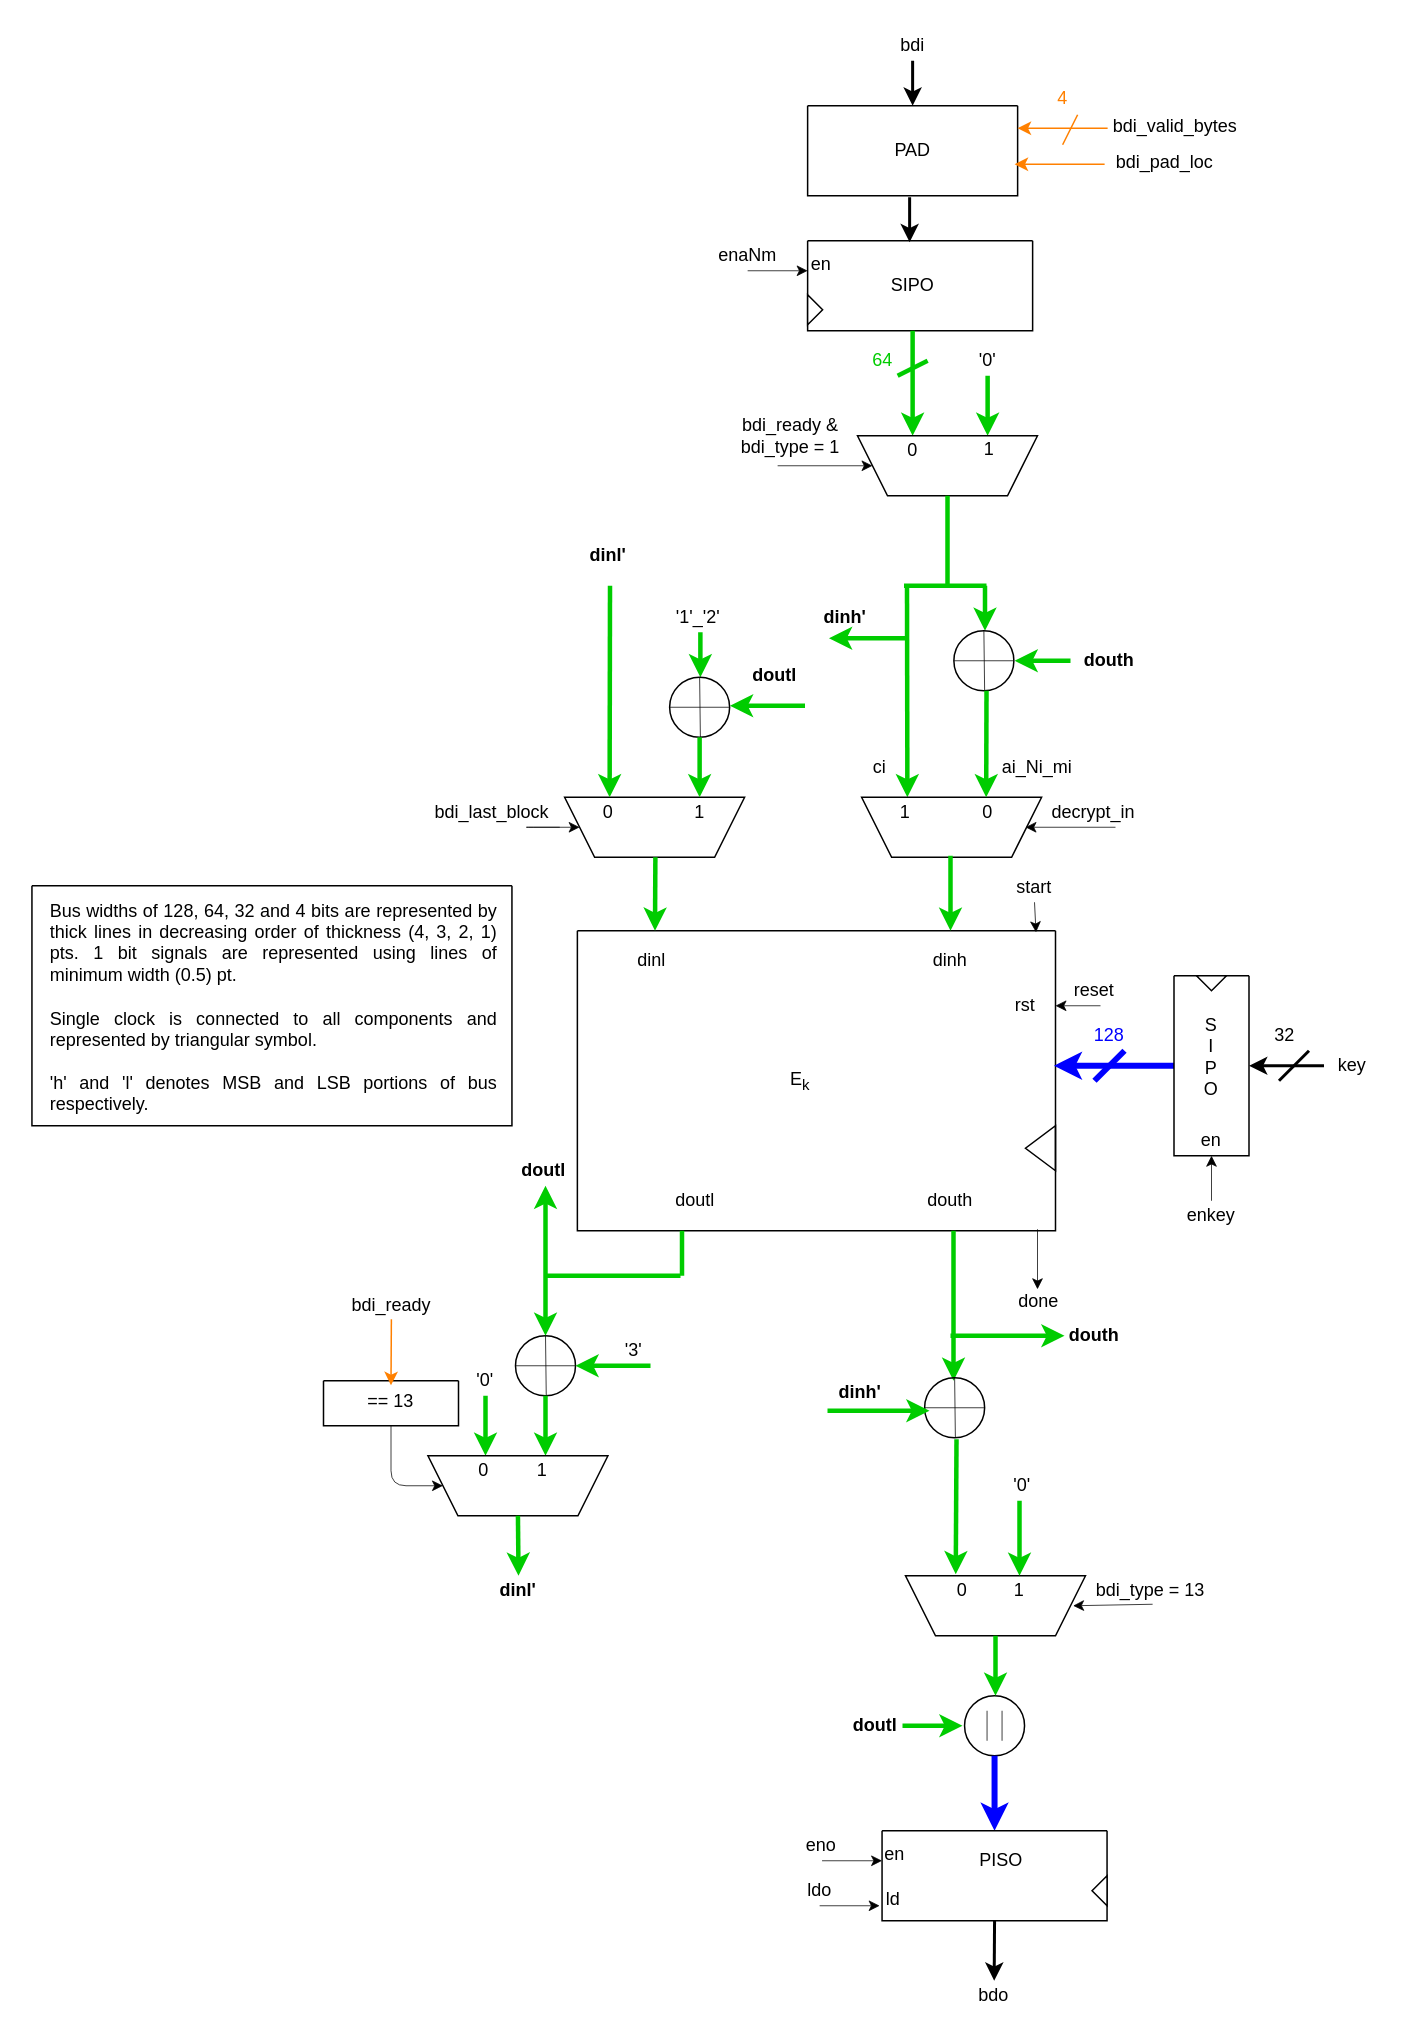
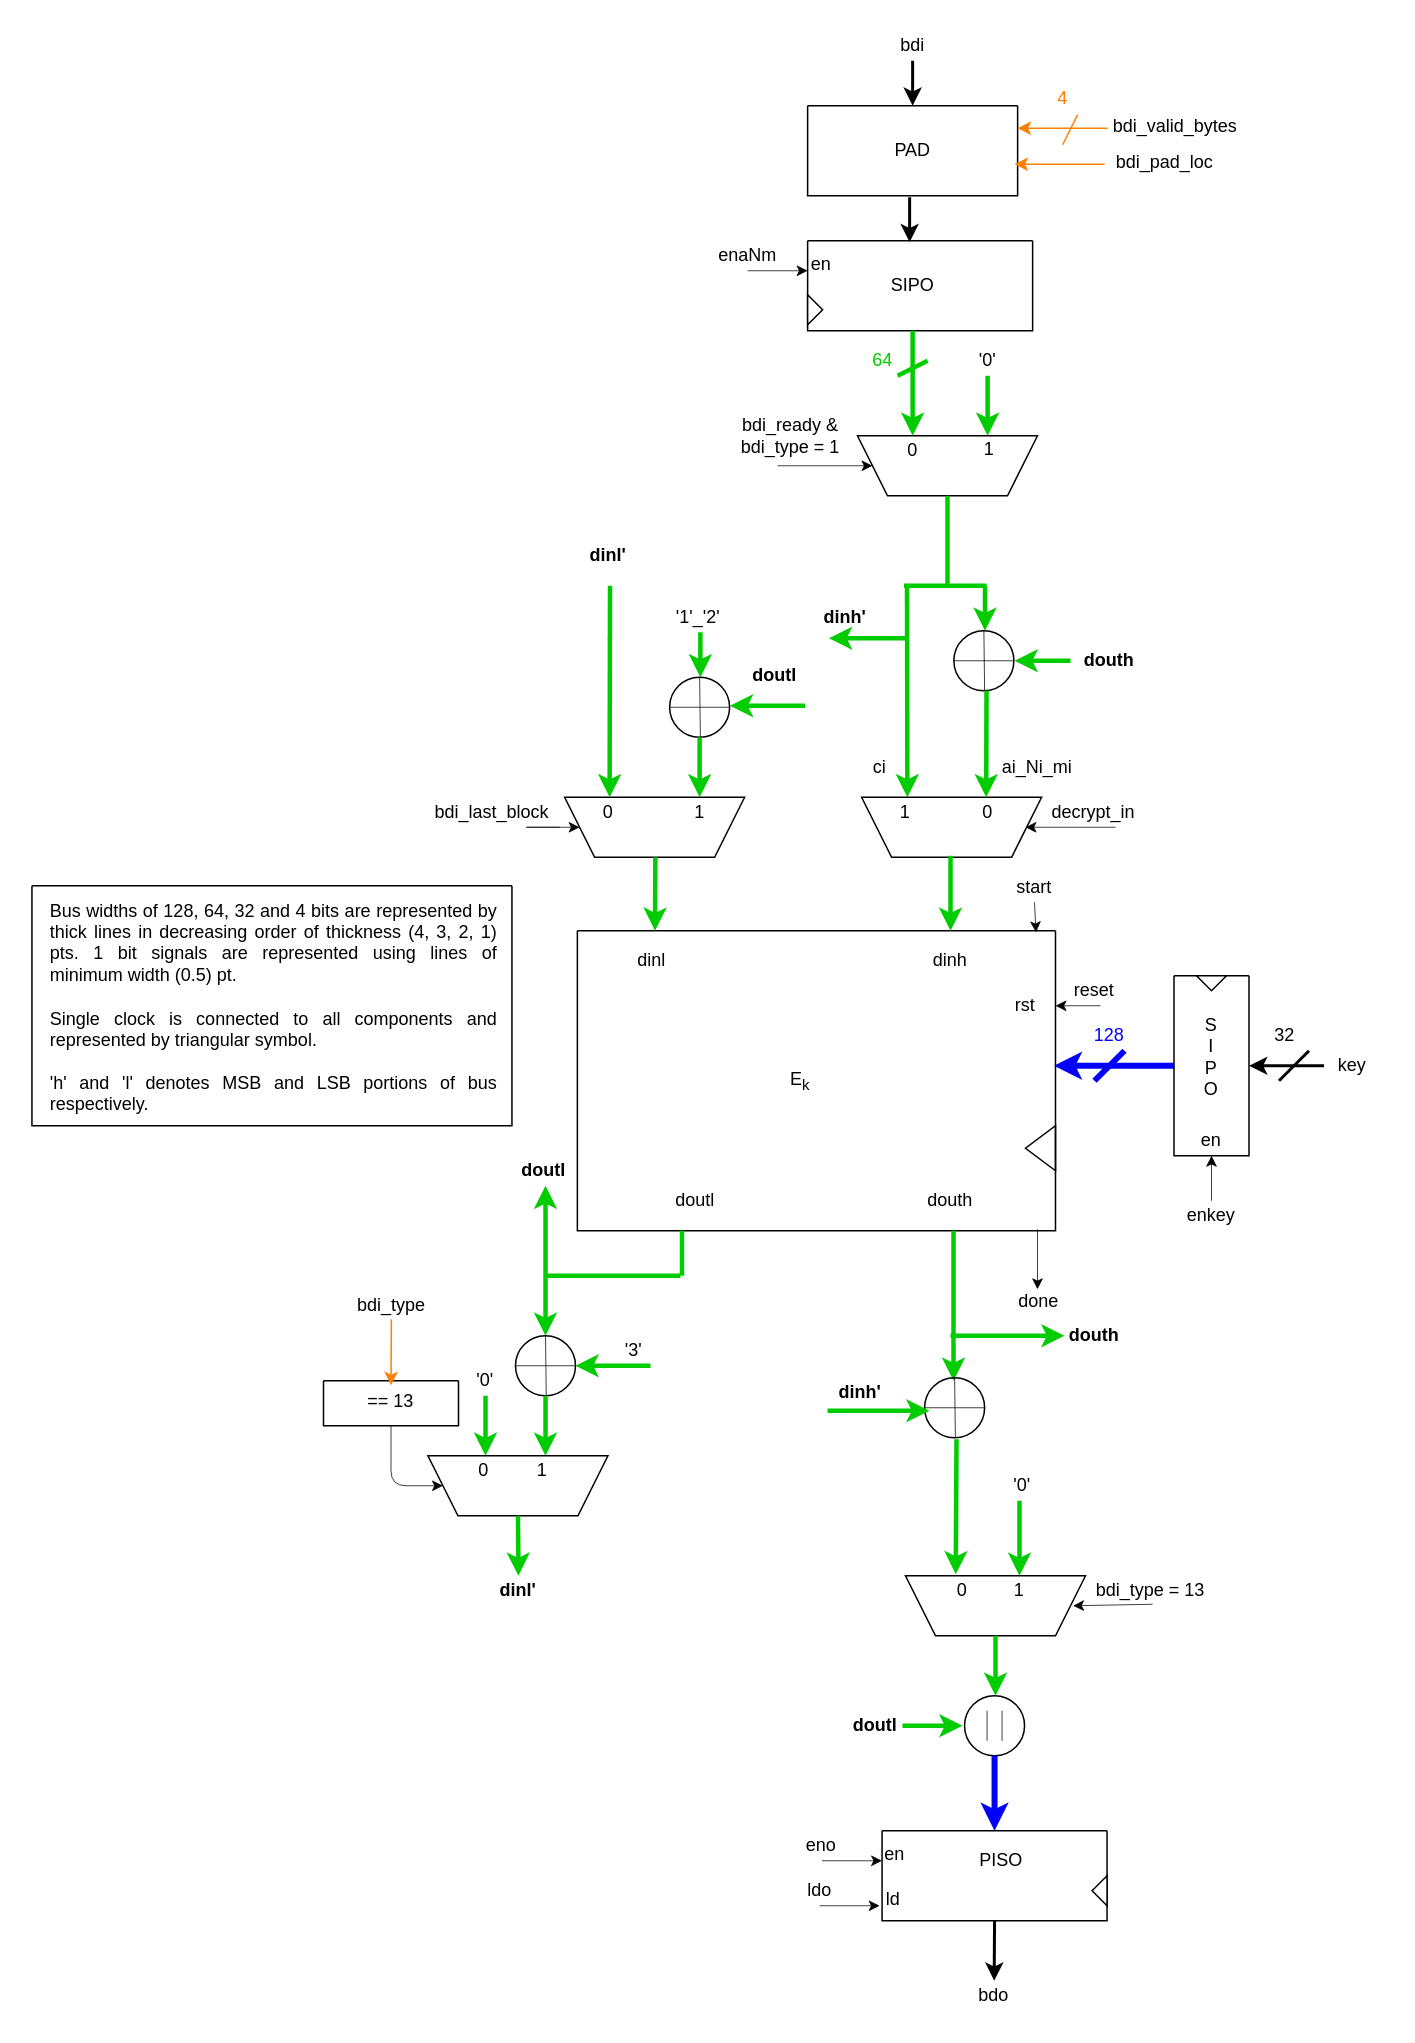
node "bdi_ready": label "bdi_ready" -> "bdi_type"
